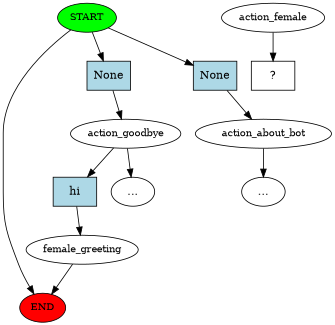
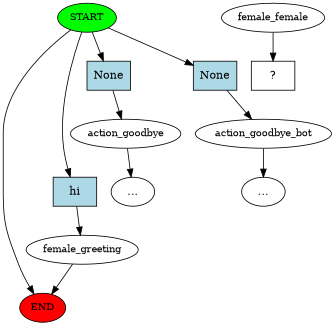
node "action_female": label "action_female" -> "female_female"
node "action_about_bot": label "action_about_bot" -> "action_goodbye_bot"
edge "action_goodbye" -> "hi": now "START" -> "hi"
